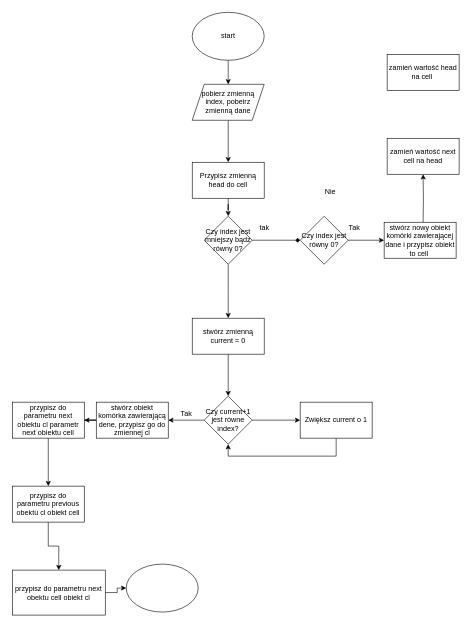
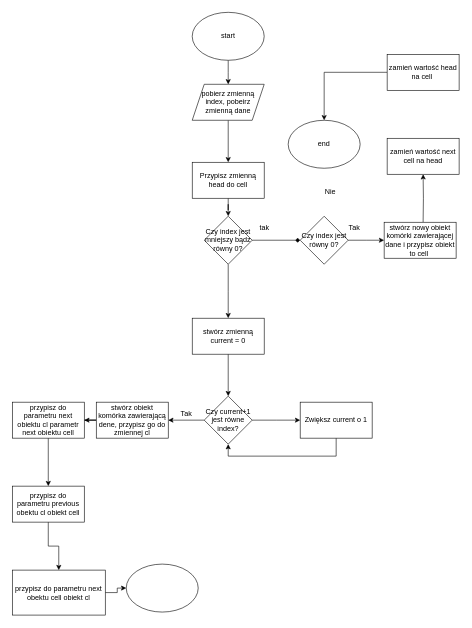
edge "zamień wartość head na cell" -> "end": added
node "end": added
